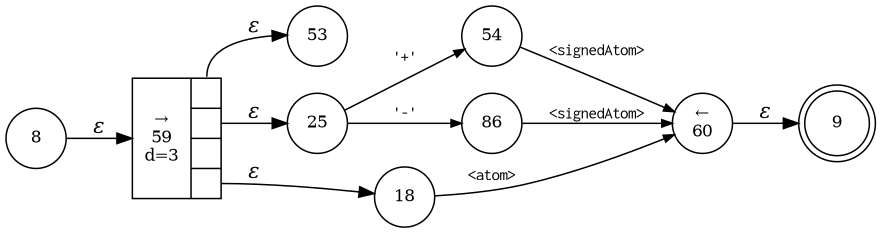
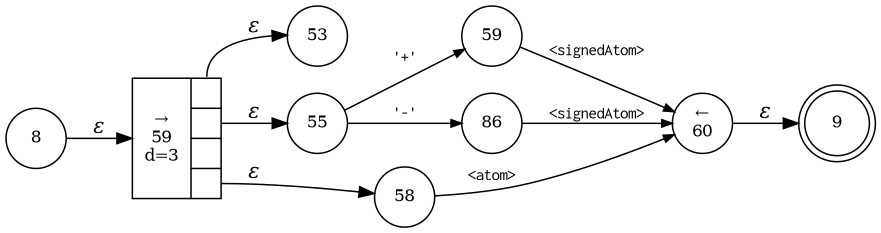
node "54": label "54" -> "59"
node "25": label "25" -> "55"
node "18": label "18" -> "58"
